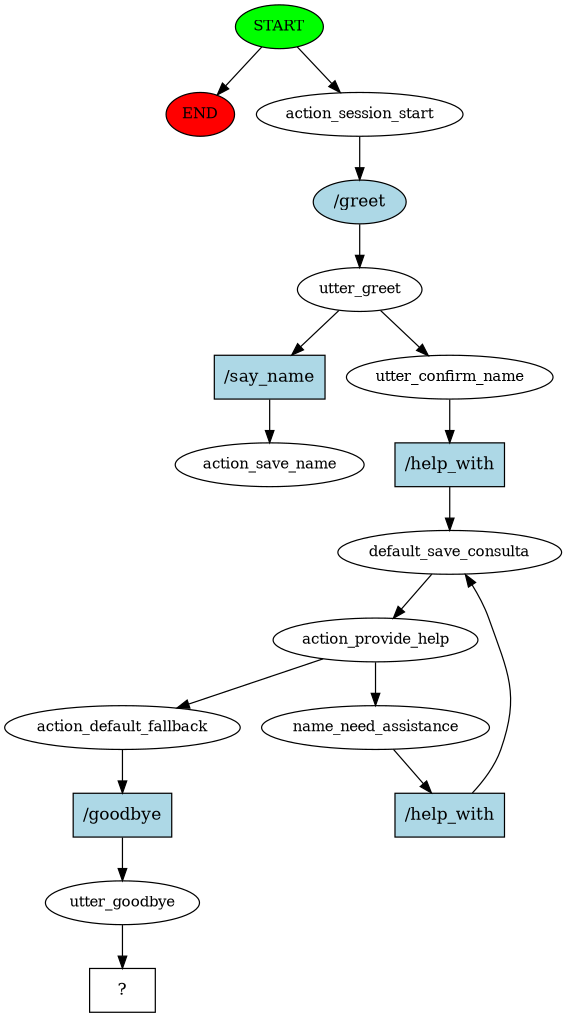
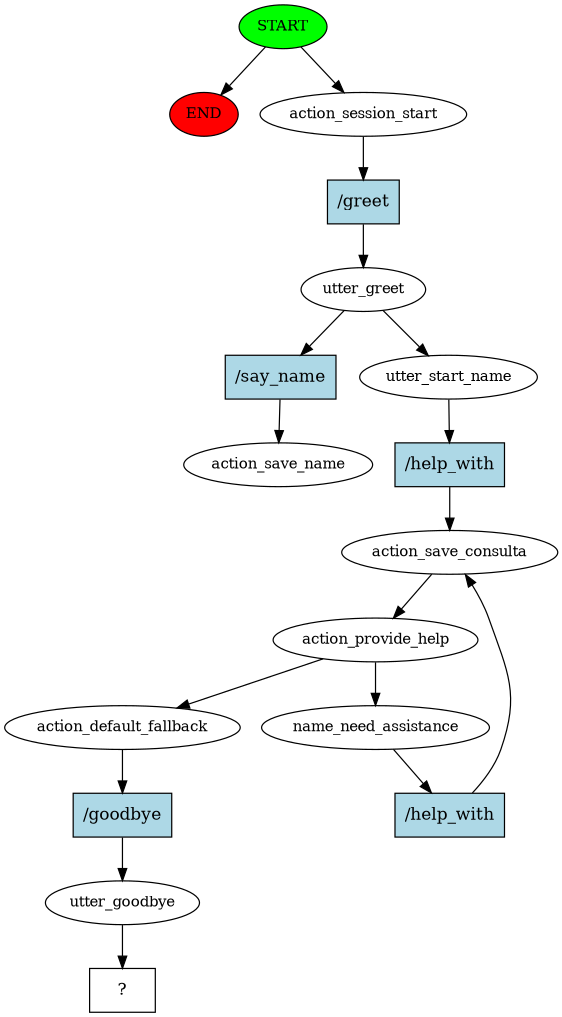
node "/greet": shape ellipse -> box
node "utter_confirm_name": label "utter_confirm_name" -> "utter_start_name"
node "default_save_consulta": label "default_save_consulta" -> "action_save_consulta"
